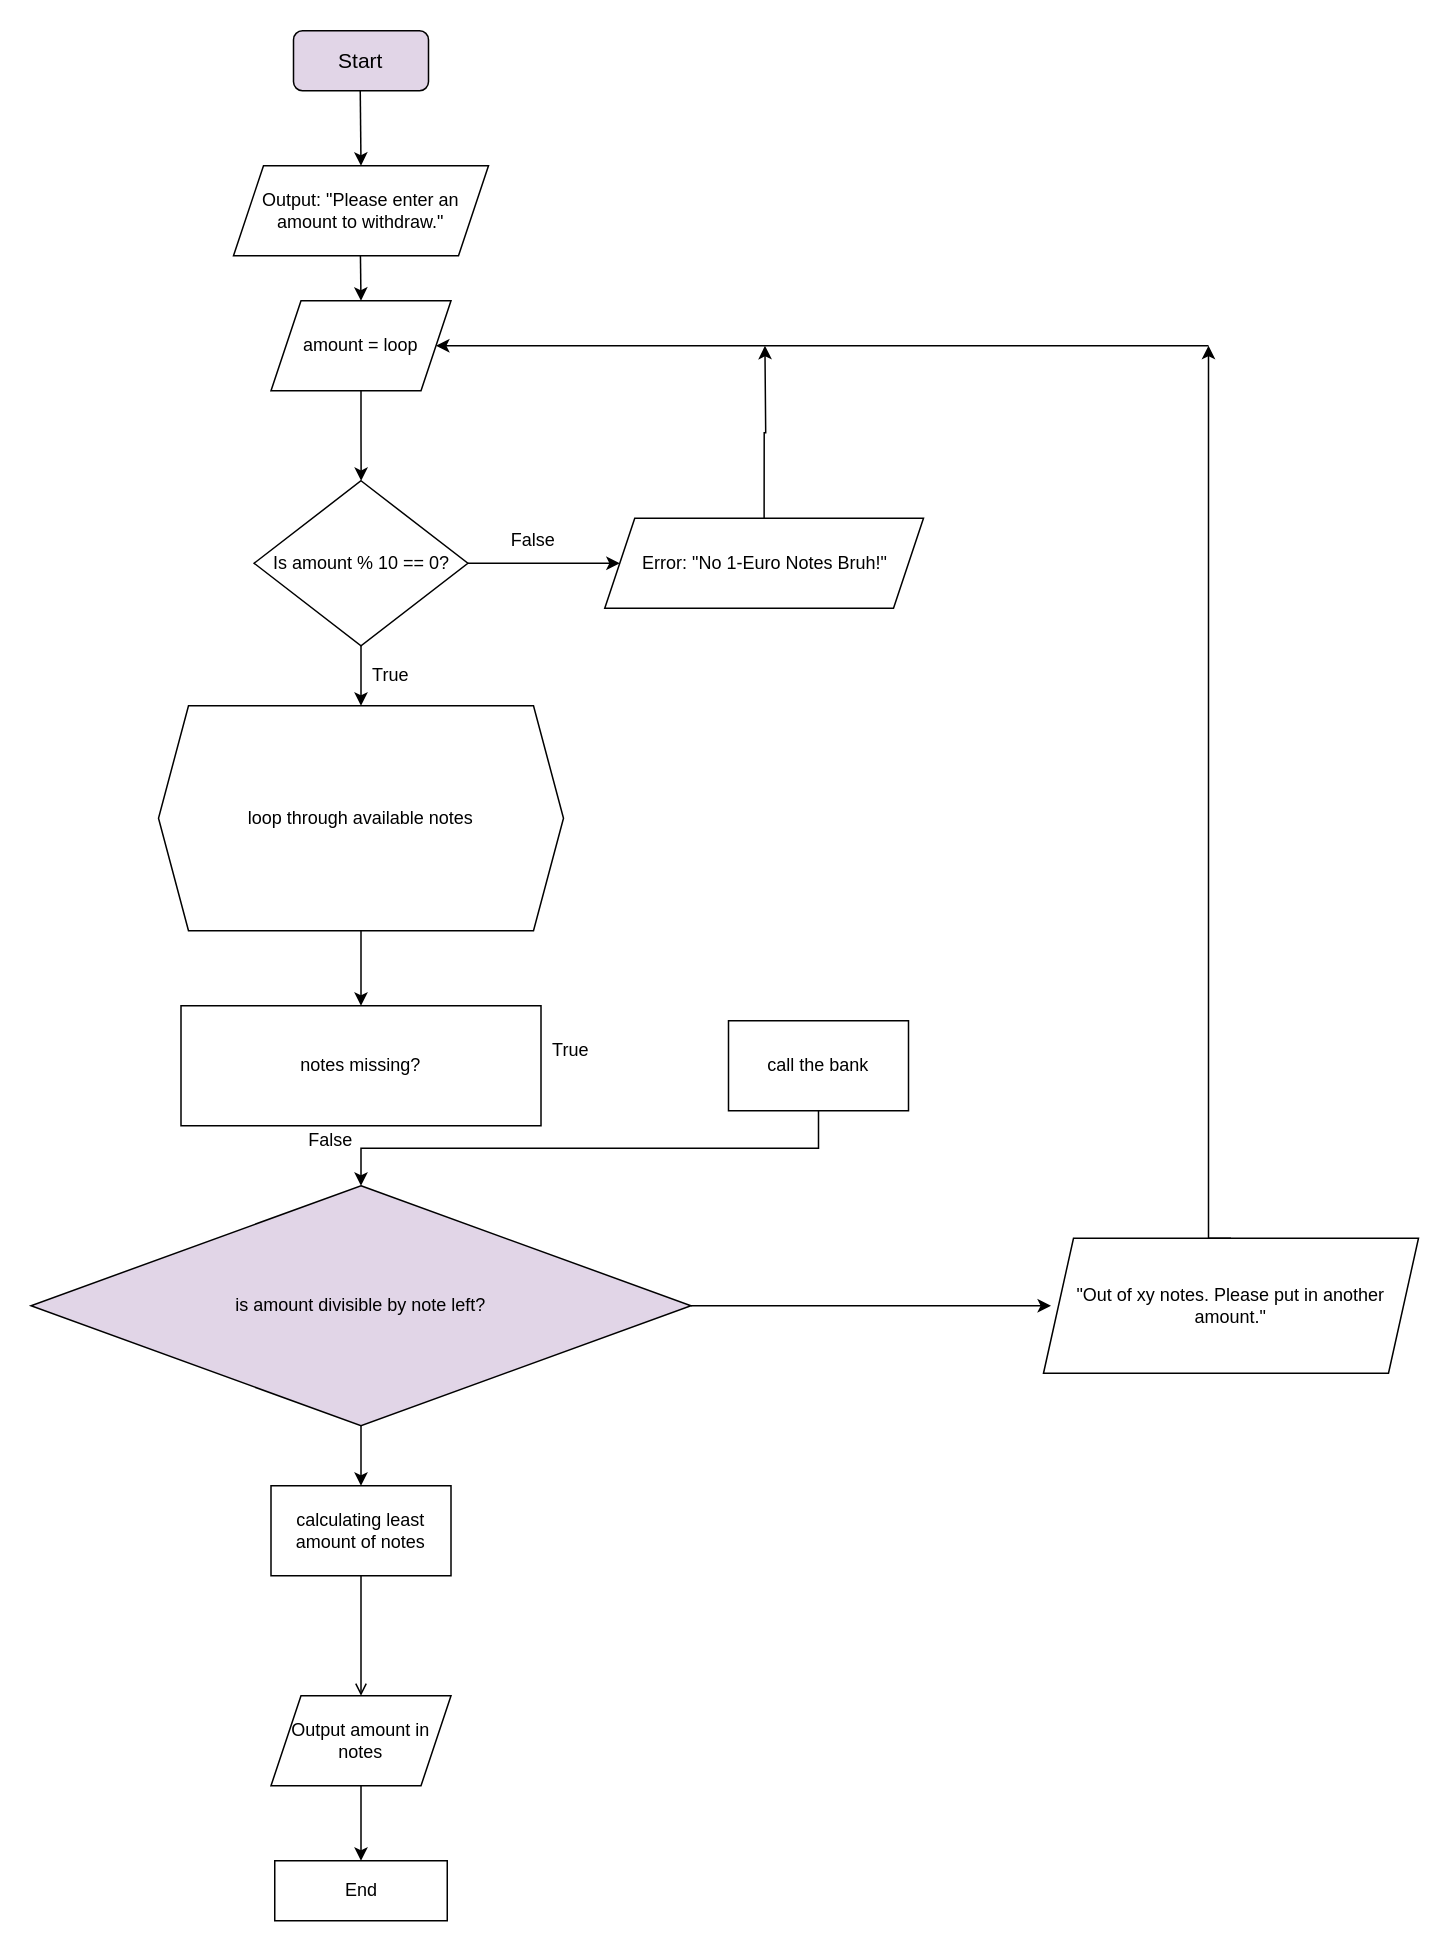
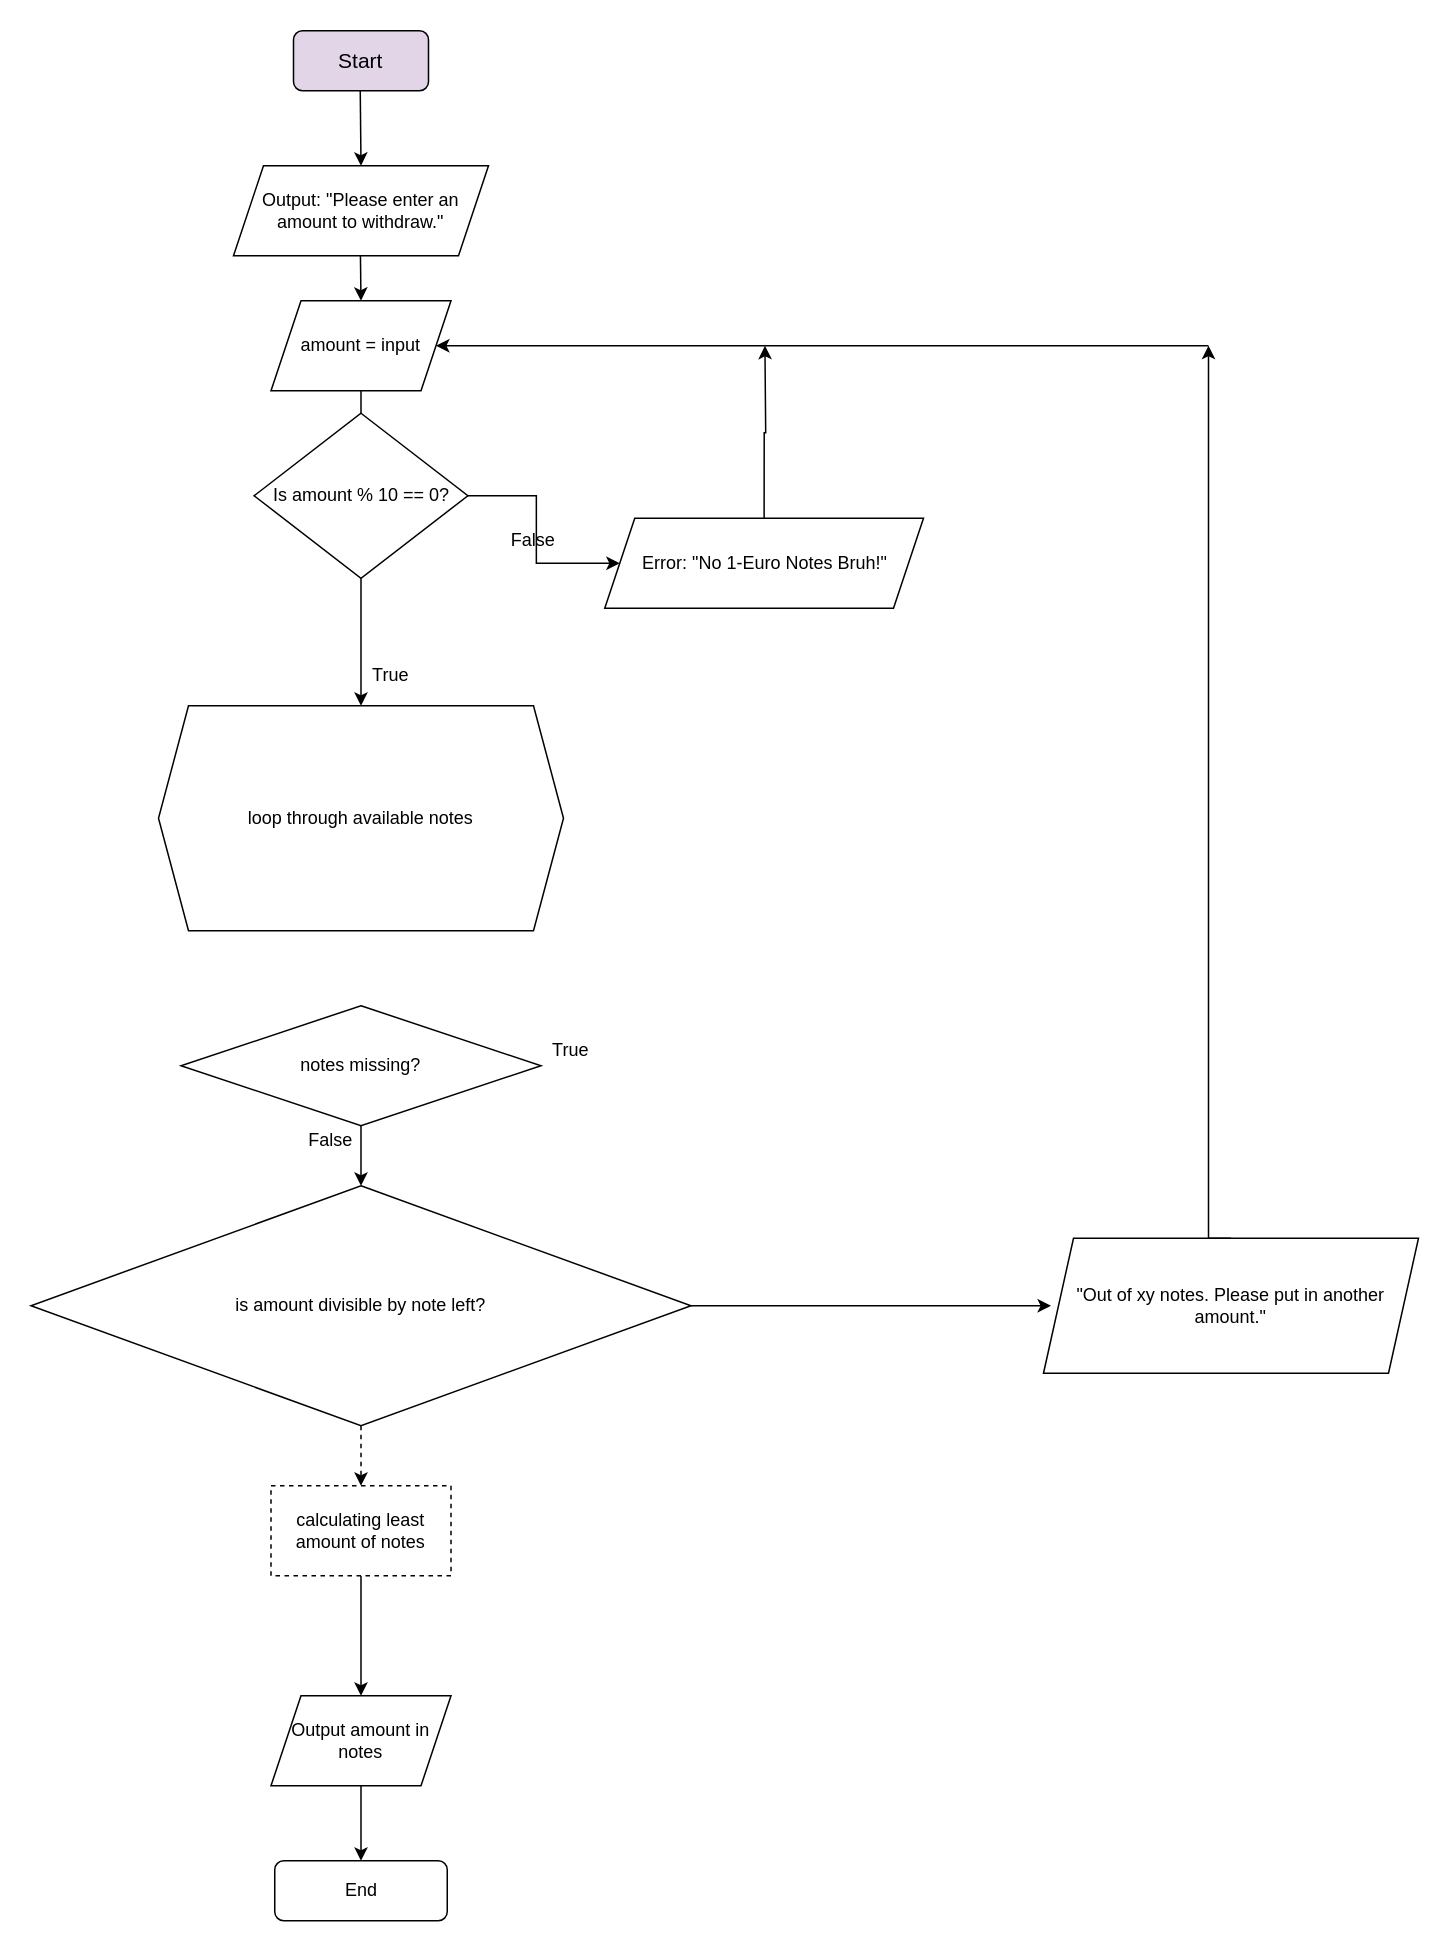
node "amount = loop": label "amount = loop" -> "amount = input"
node "Is amount % 10 == 0?": moved (361, 563) -> (361, 496)
edge "loop through available notes" -> "notes missing?": removed
node "notes missing?": shape rectangle -> diamond
node "call the bank": removed
edge "notes missing?" -> "is amount divisible by note left?": added
edge "call the bank" -> "is amount divisible by note left?": removed
node "is amount divisible by note left?": fillcolor #e1d5e7 -> #ffffff
edge "is amount divisible by note left?" -> "calculating least amount of notes": style solid -> dashed
node "calculating least amount of notes": style solid -> dashed
edge "calculating least amount of notes" -> "Output amount in notes": arrowhead open -> classic
node "End": shape rectangle -> rounded rectangle
